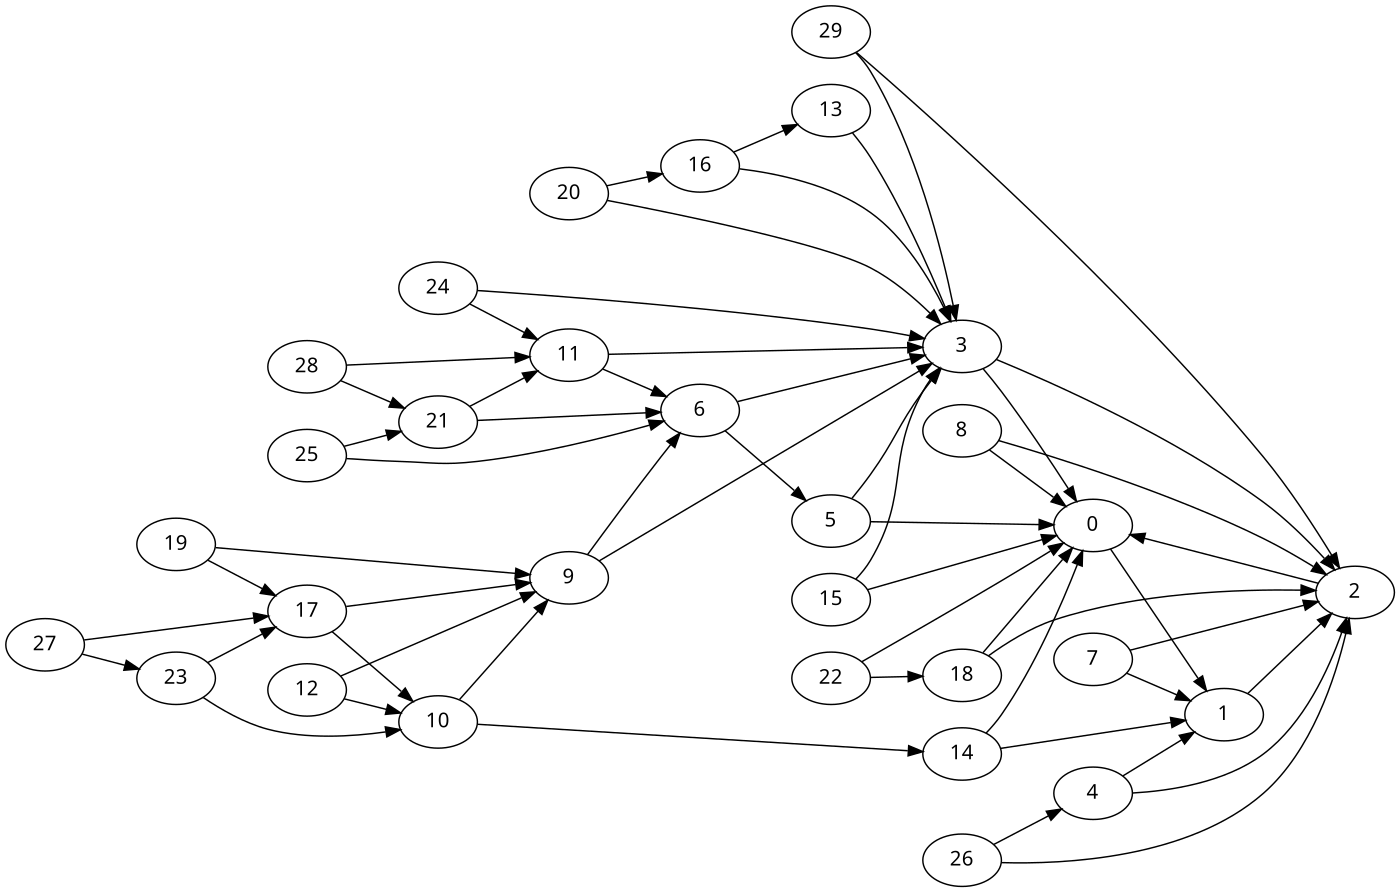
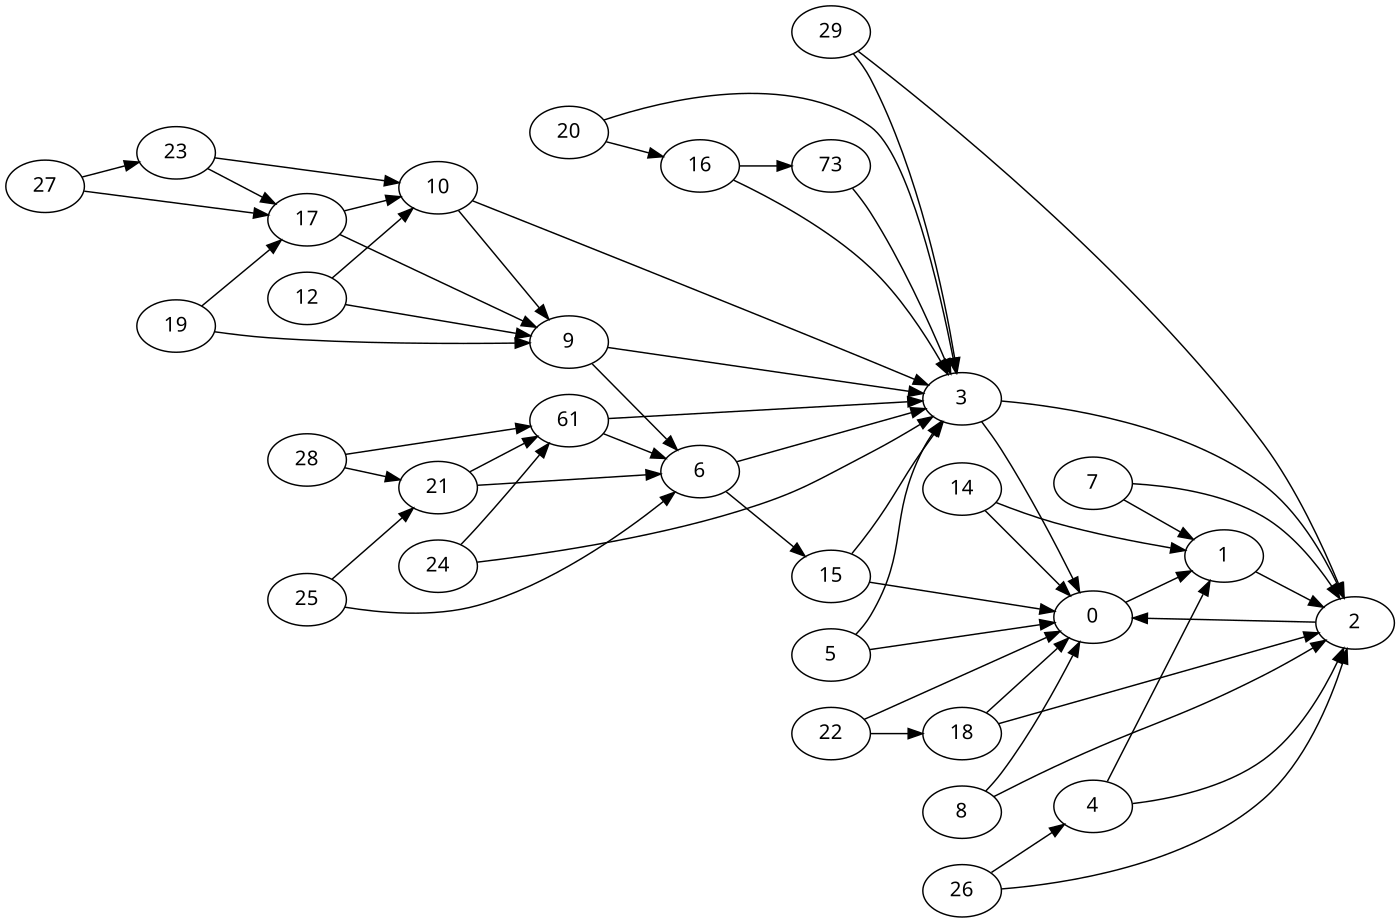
node "13": label "13" -> "73"
node "11": label "11" -> "61"
edge "6" -> "5": now "6" -> "15"
edge "10" -> "14": now "10" -> "3"
